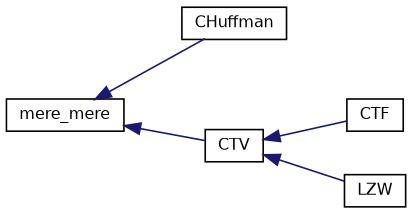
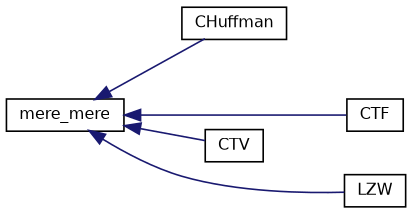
edge "CTF" -> "CTV": now "CTF" -> "mere_mere"
edge "LZW" -> "CTV": now "LZW" -> "mere_mere"
